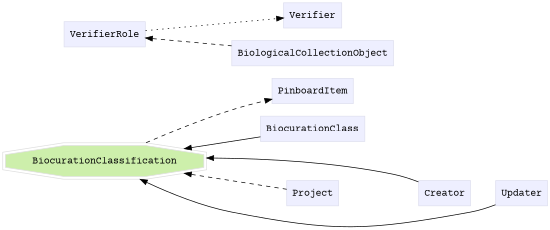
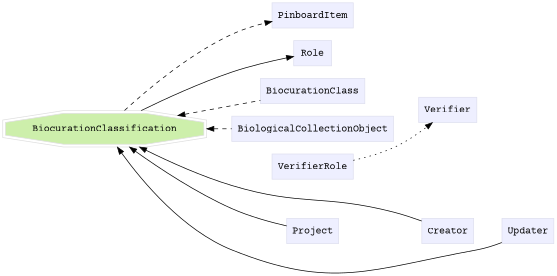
edge "BiologicalCollectionObject" -> "VerifierRole": now "BiologicalCollectionObject" -> "BiocurationClassification"
node "Role": added
edge "BiocurationClass" -> "BiocurationClassification": style solid -> dashed
edge "Project" -> "BiocurationClassification": style dashed -> solid
